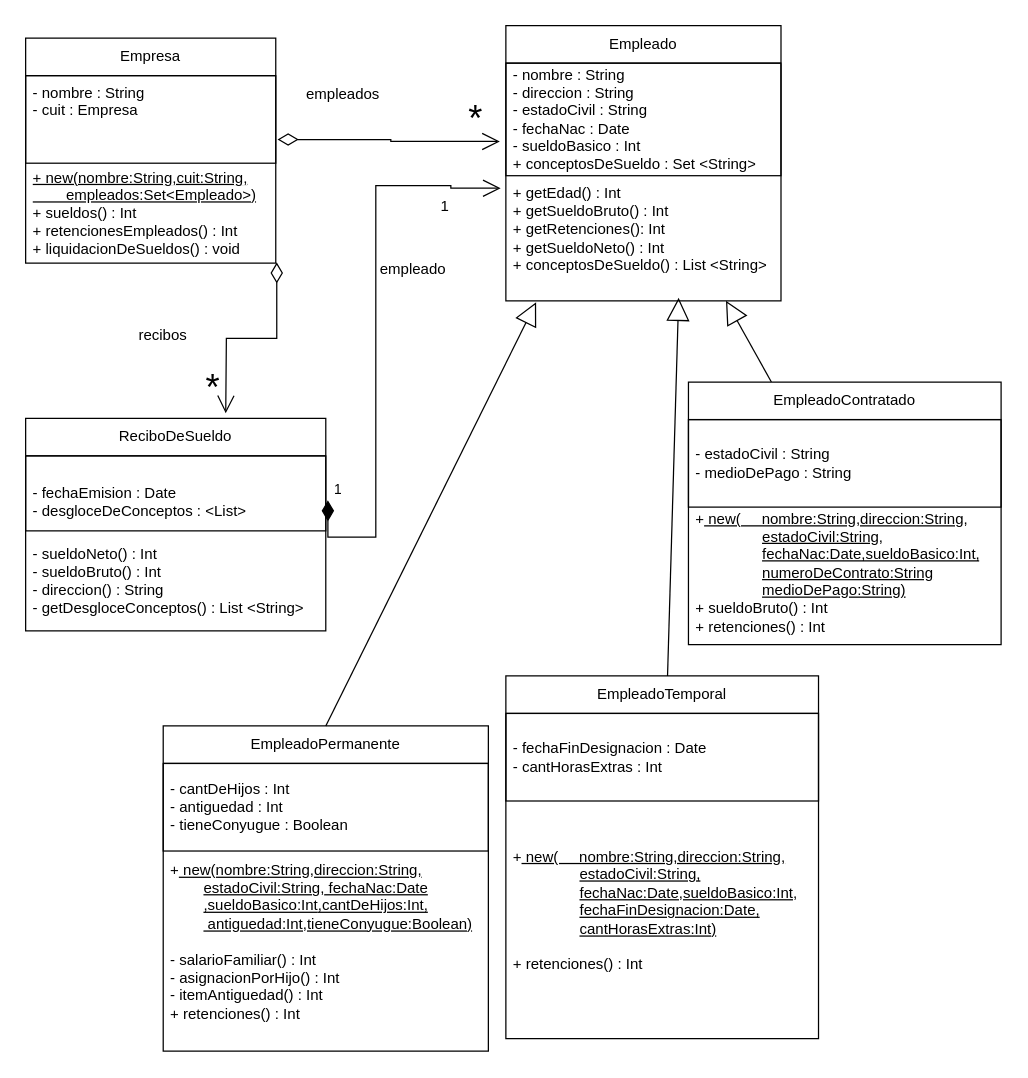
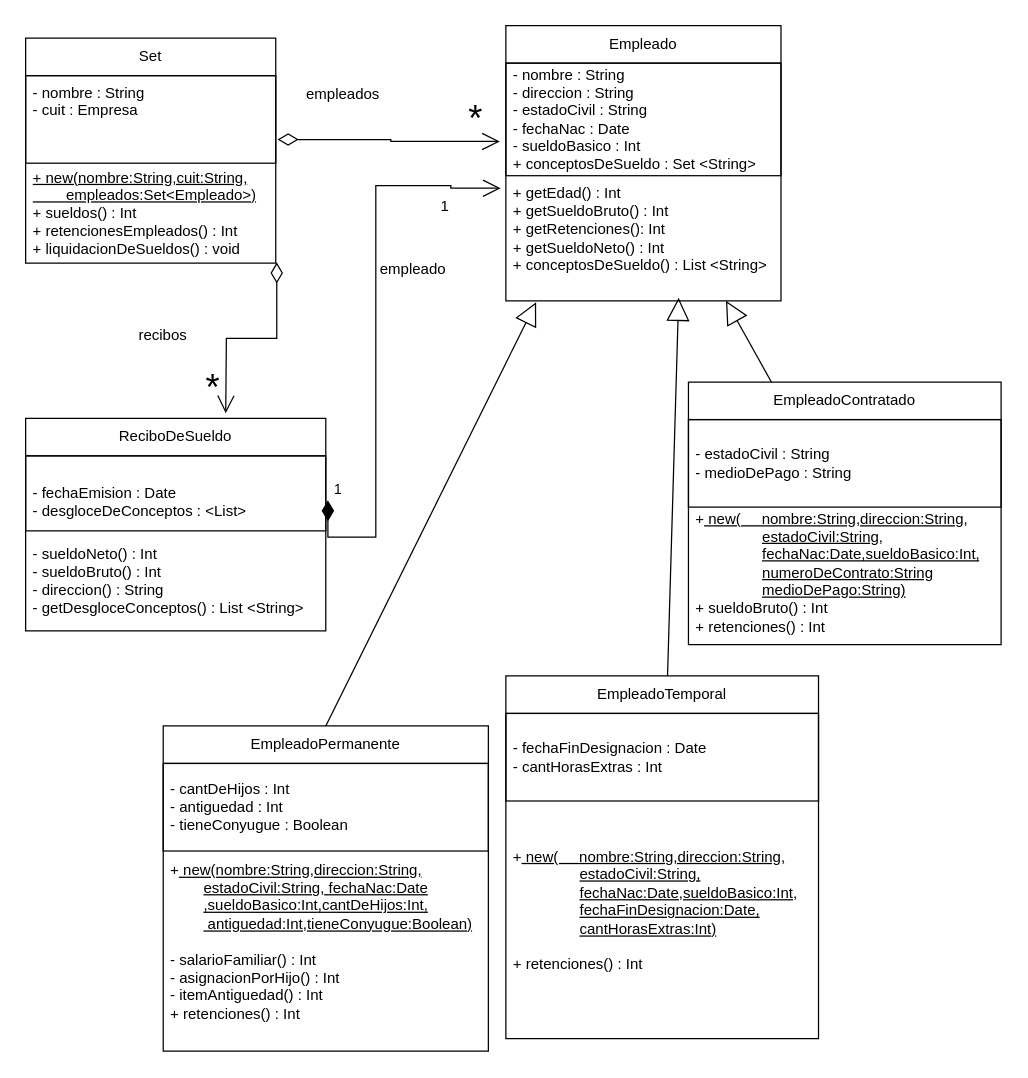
node "Empresa": label "Empresa" -> "Set"
